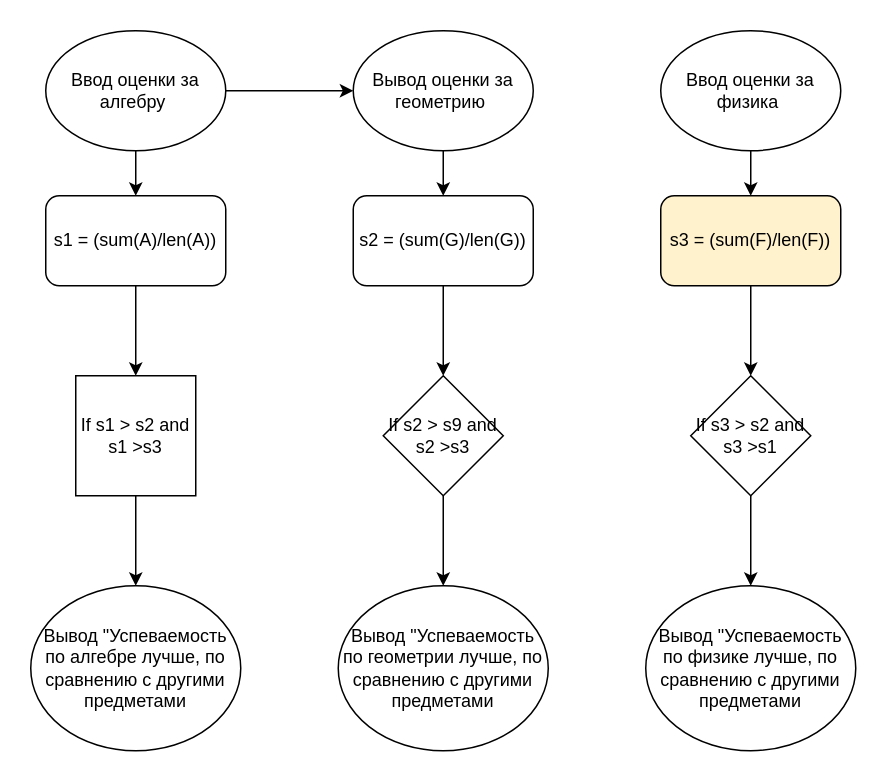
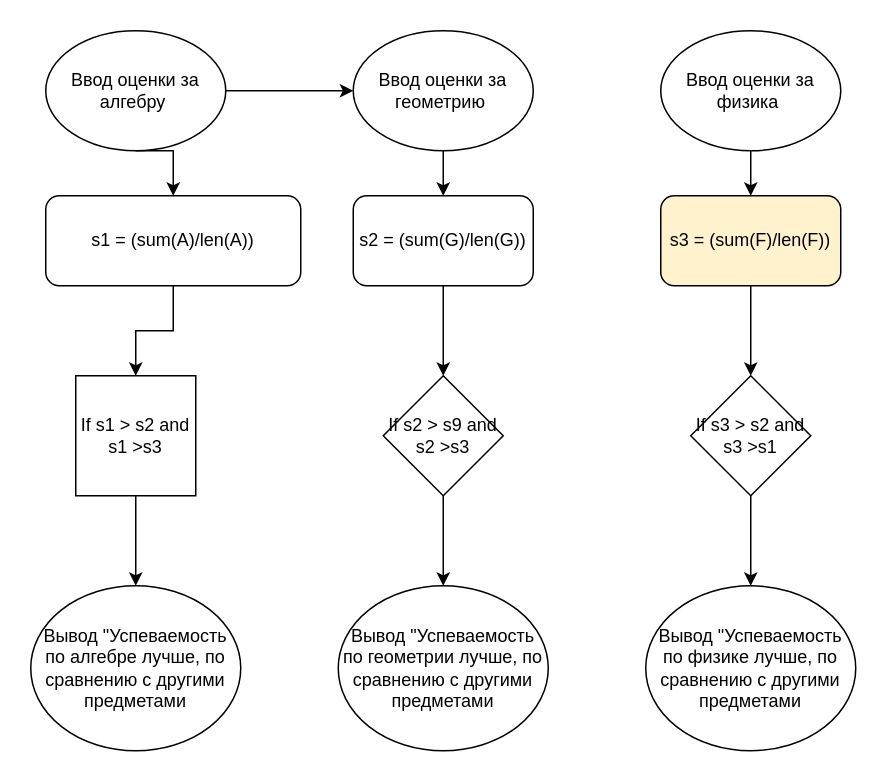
node "Вывод оценки за геометрию": label "Вывод оценки за геометрию" -> "Ввод оценки за геометрию"
node "s1 = (sum(A)/len(A))": size 180x90 -> 255x90
